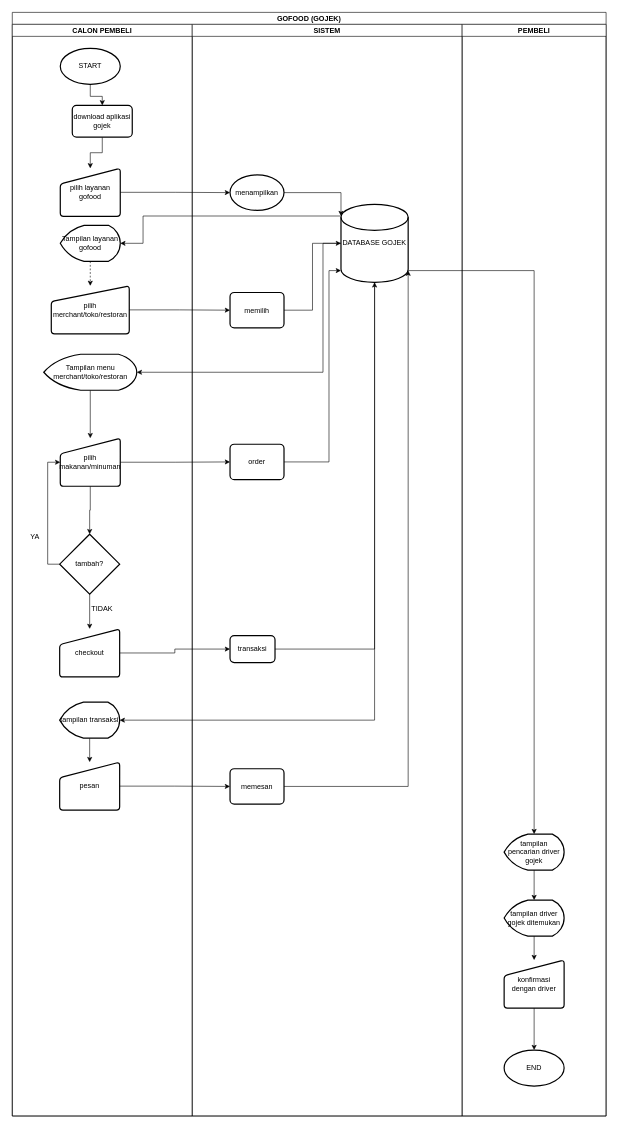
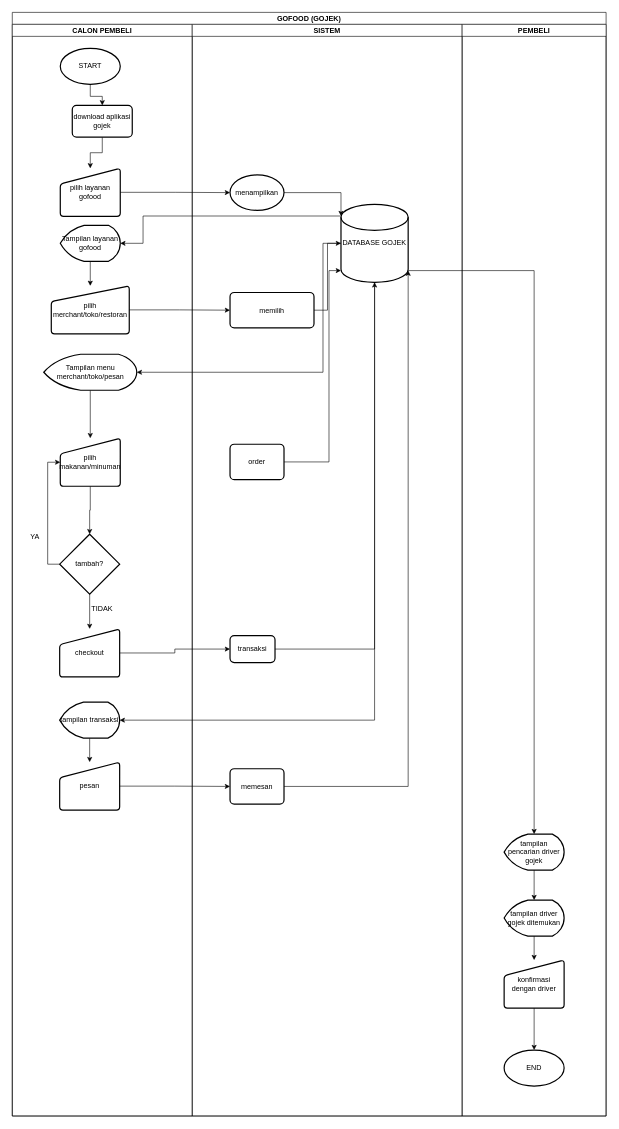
edge "Tampilan layanan gofood" -> "pilih merchant/toko/restoran": style dashed -> solid
node "memilih": size 54x35 -> 84x35
node "Tampilan menu merchant/toko/restoran": label "Tampilan menu merchant/toko/restoran" -> "Tampilan menu merchant/toko/pesan"
edge "pilih makanan/minuman" -> "order": removed
